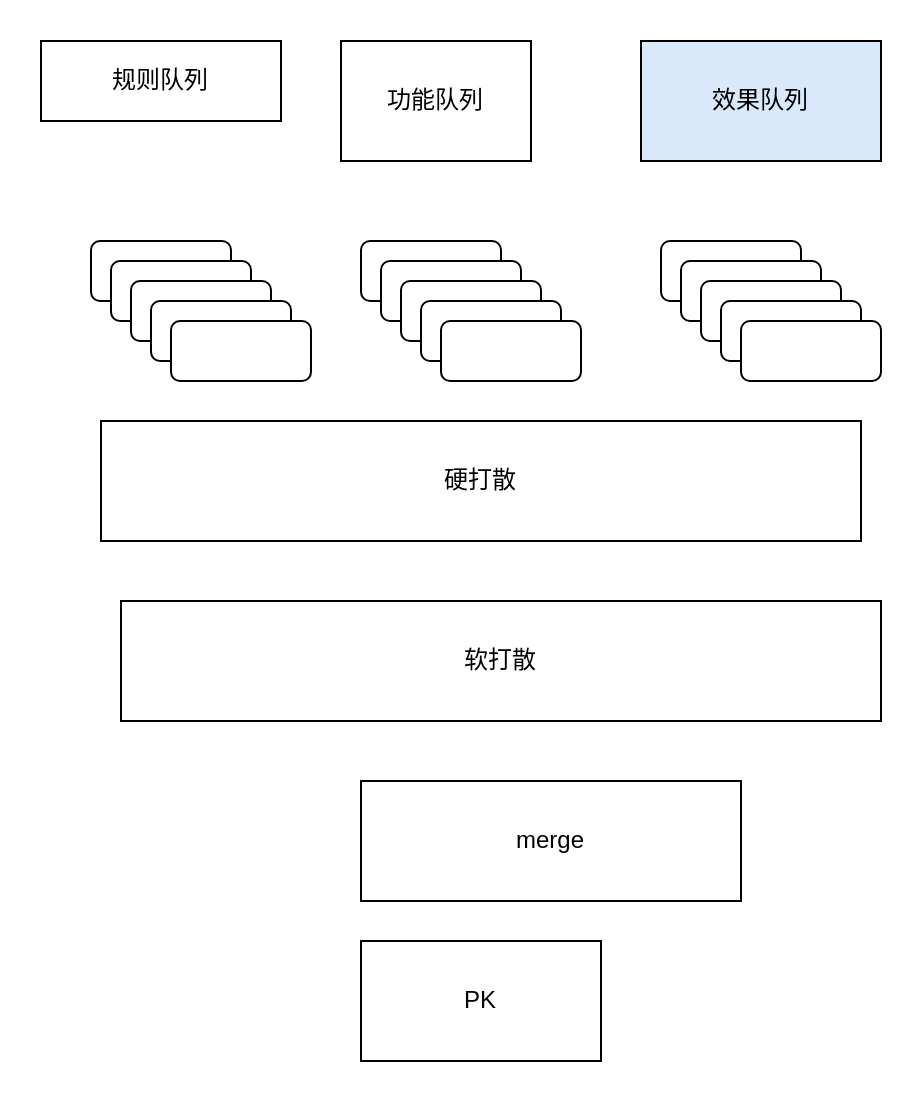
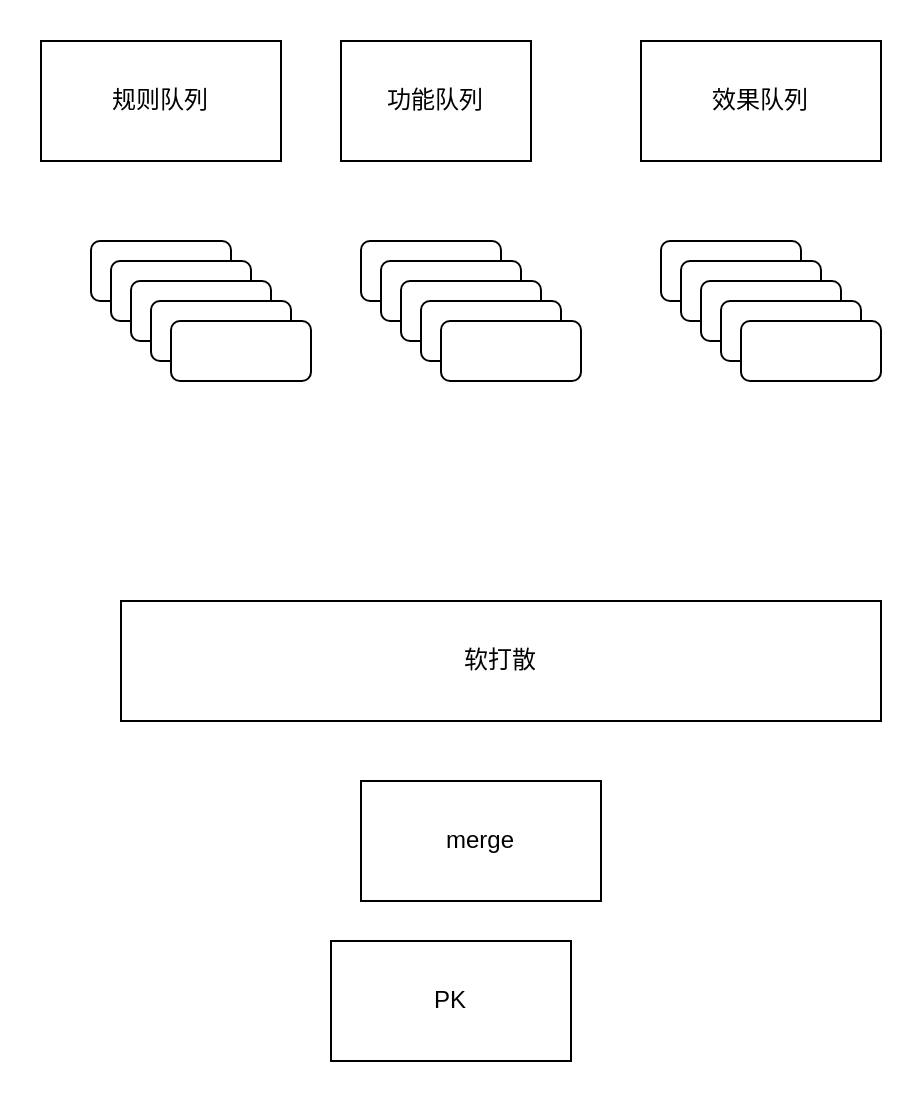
node "规则队列": size 240x80 -> 240x120
node "效果队列": fillcolor #dae8fc -> #ffffff
node "硬打散": removed
node "merge": size 380x120 -> 240x120
node "PK": moved (481, 1001) -> (451, 1001)
